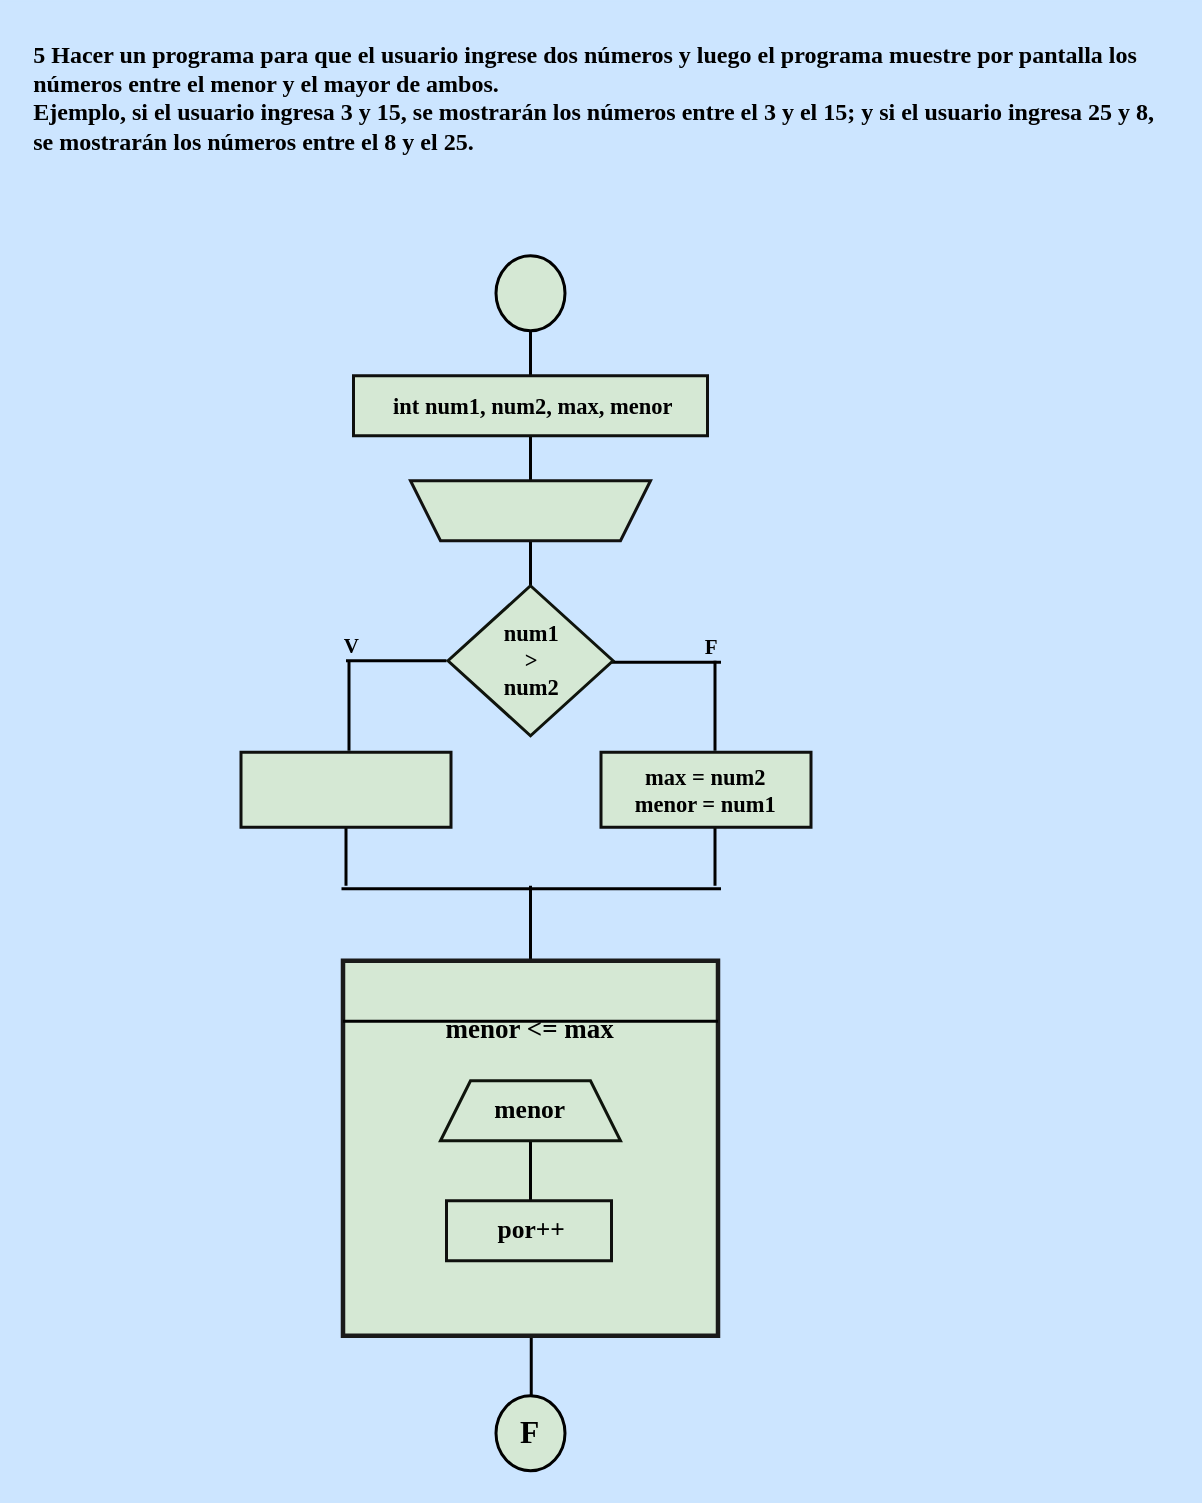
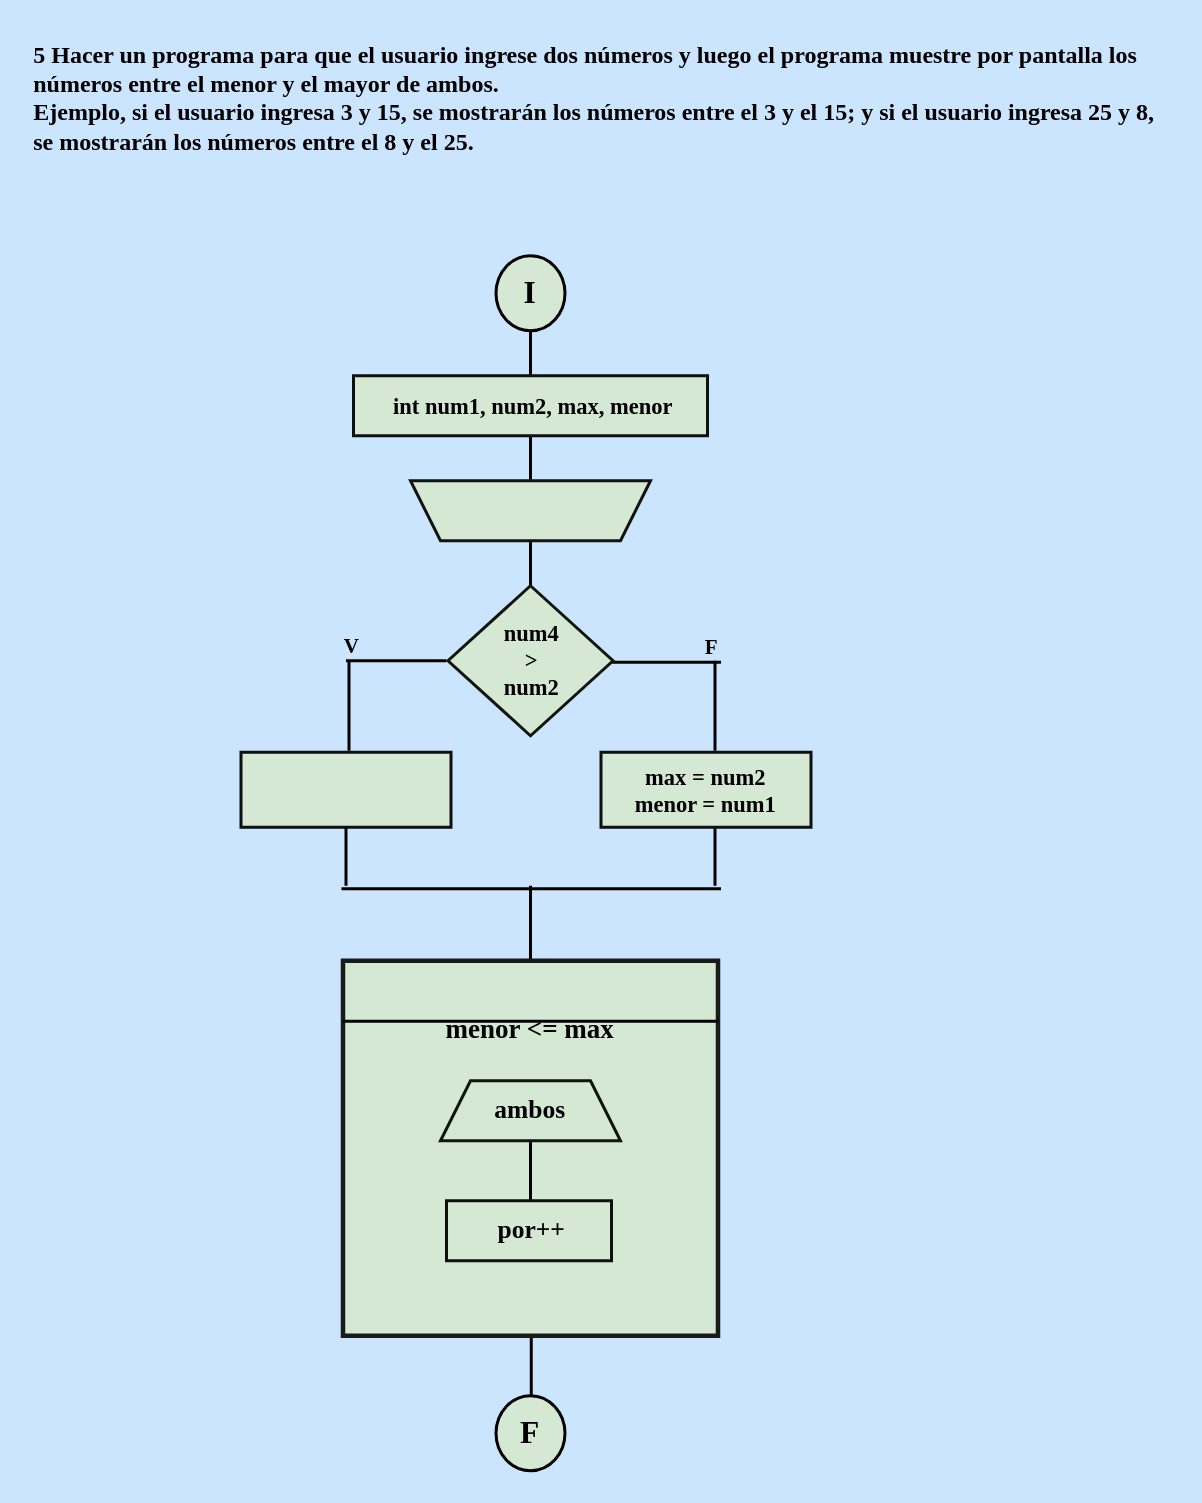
node "I": added
node "num1 > num2": label "num1 > num2" -> "num4 > num2"
node "menor": label "menor" -> "ambos"
